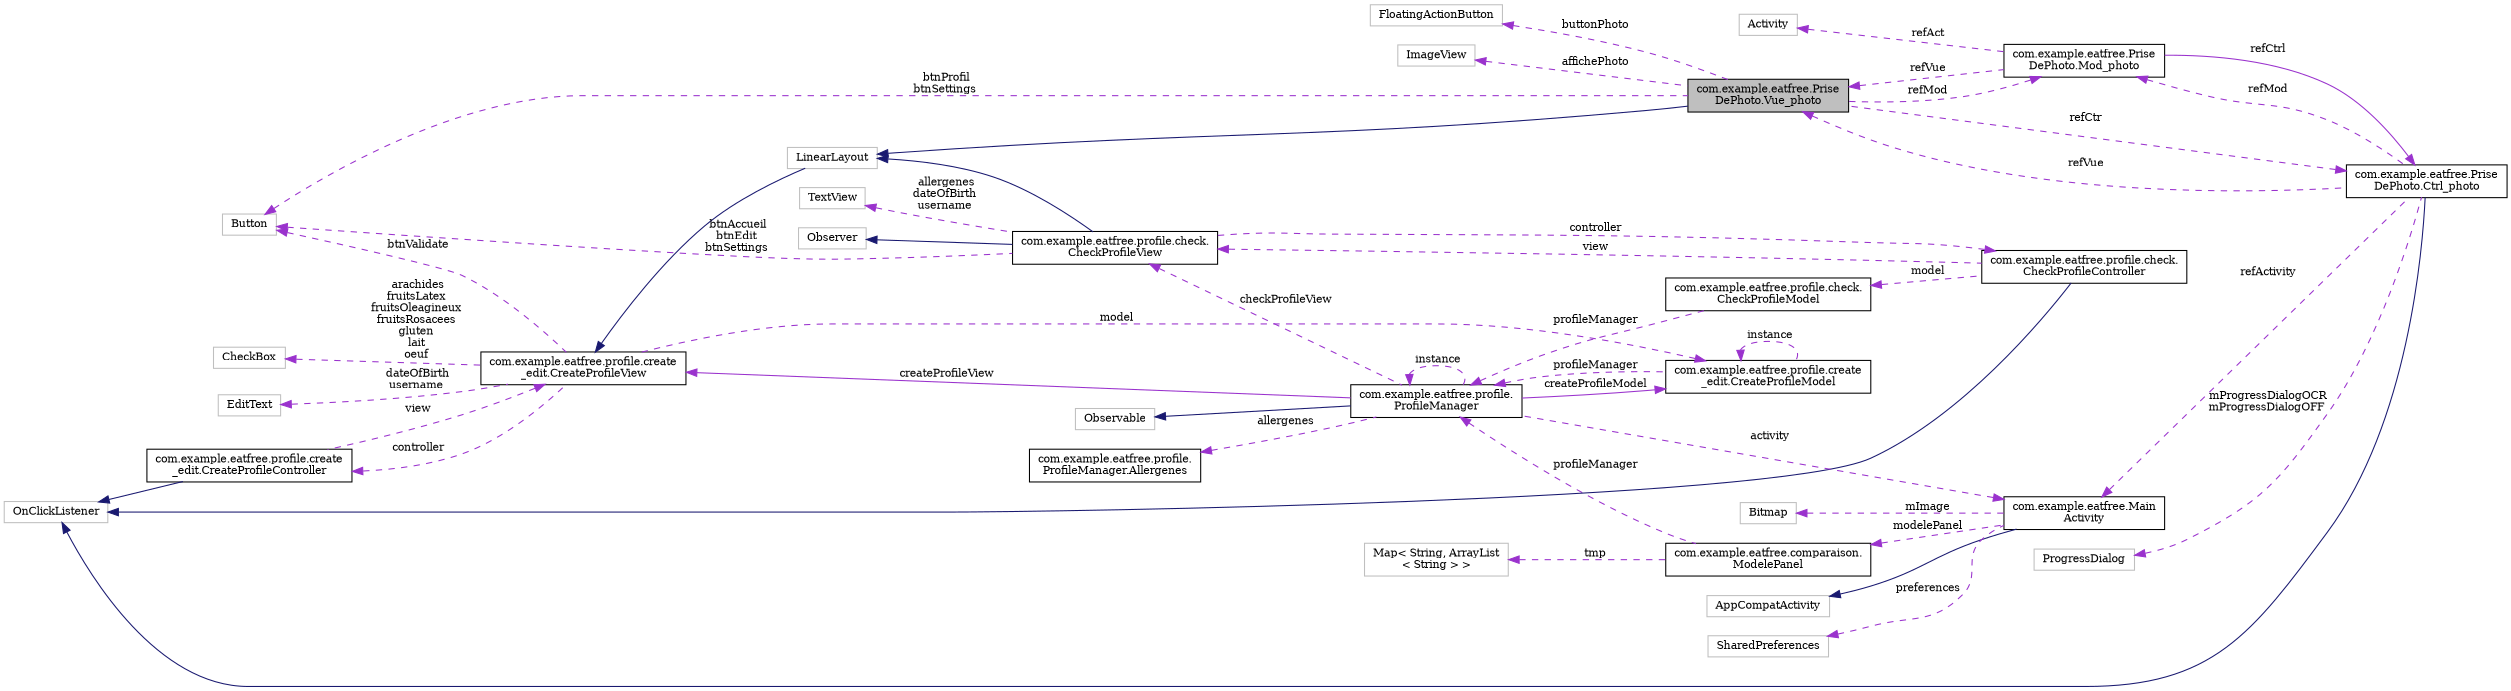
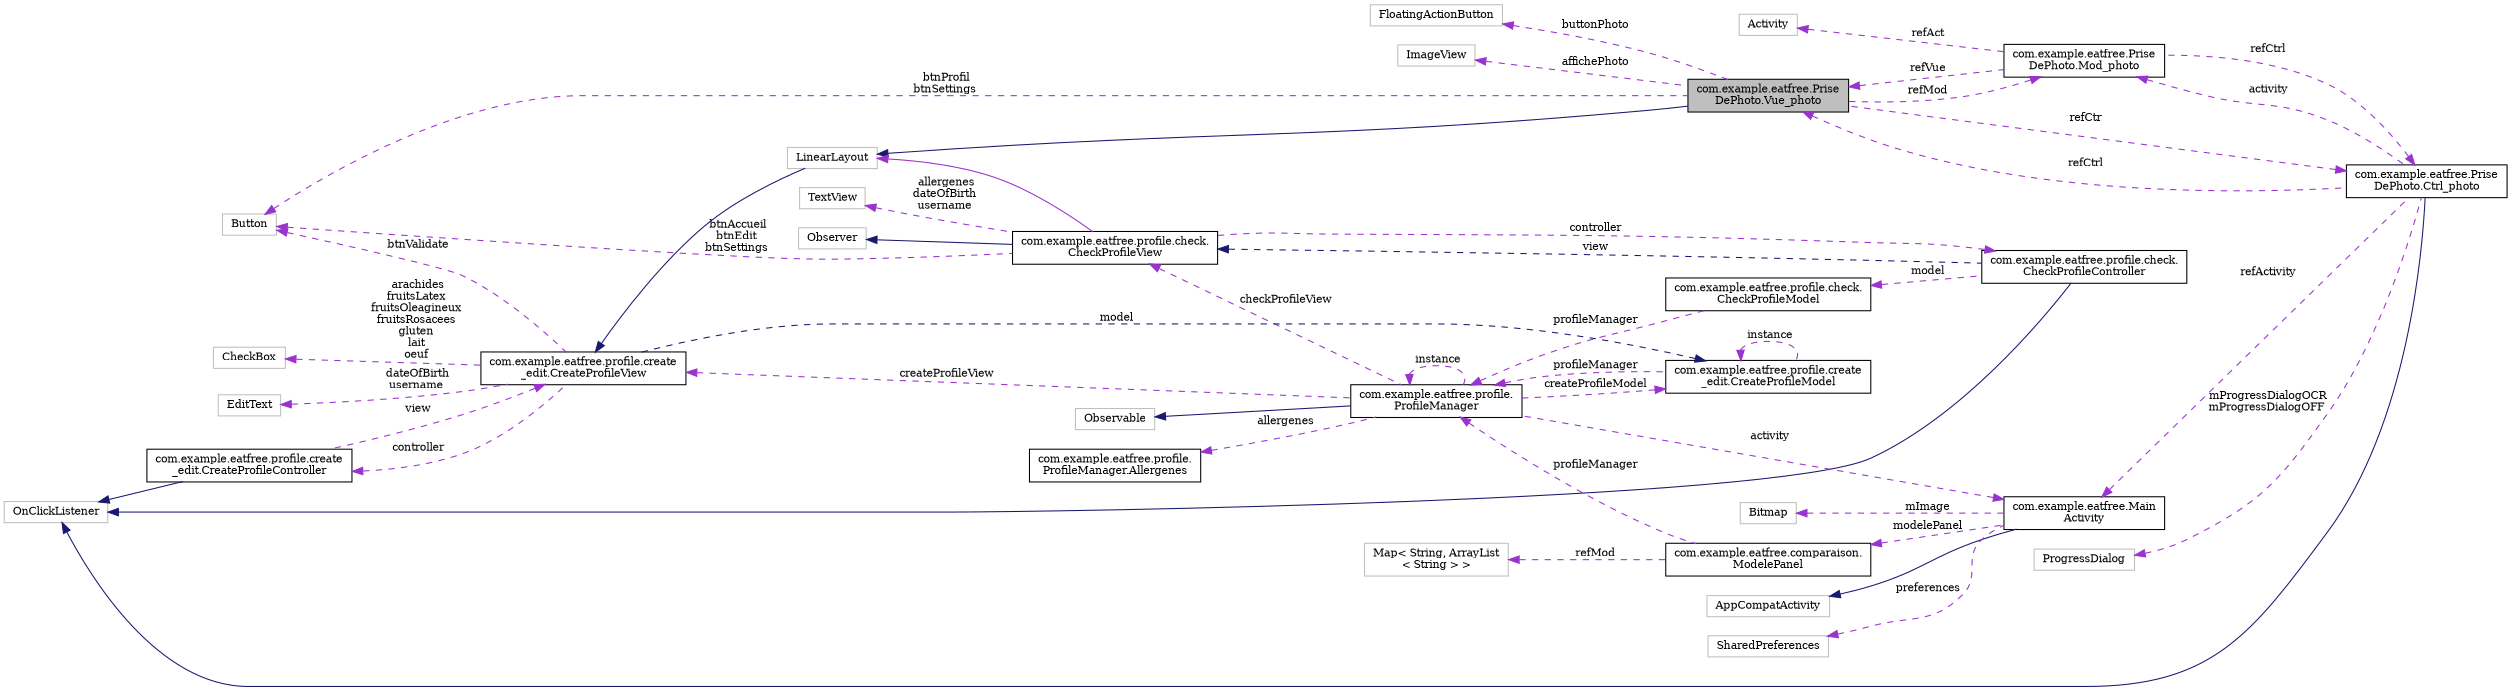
edge "com.example.eatfree.Prise DePhoto.Mod_photo" -> "com.example.eatfree.Prise DePhoto.Ctrl_photo": style solid -> dashed
edge "com.example.eatfree.Prise DePhoto.Ctrl_photo" -> "com.example.eatfree.Prise DePhoto.Mod_photo": label " refMod" -> " activity"
edge "com.example.eatfree.Prise DePhoto.Ctrl_photo" -> "com.example.eatfree.Prise DePhoto.Vue_photo": label " refVue" -> " refCtrl"
edge "com.example.eatfree.profile.check. CheckProfileView" -> "LinearLayout": color midnightblue -> darkorchid3
edge "com.example.eatfree.profile.check. CheckProfileController" -> "com.example.eatfree.profile.check. CheckProfileView": color darkorchid3 -> midnightblue
edge "com.example.eatfree.profile.create _edit.CreateProfileView" -> "com.example.eatfree.profile.create _edit.CreateProfileModel": color darkorchid3 -> midnightblue
edge "com.example.eatfree.profile. ProfileManager" -> "com.example.eatfree.profile.create _edit.CreateProfileView": style solid -> dashed
edge "com.example.eatfree.profile. ProfileManager" -> "com.example.eatfree.profile.create _edit.CreateProfileModel": style solid -> dashed
edge "com.example.eatfree.comparaison. ModelePanel" -> "Map< String, ArrayList < String > >": label " tmp" -> " refMod"
